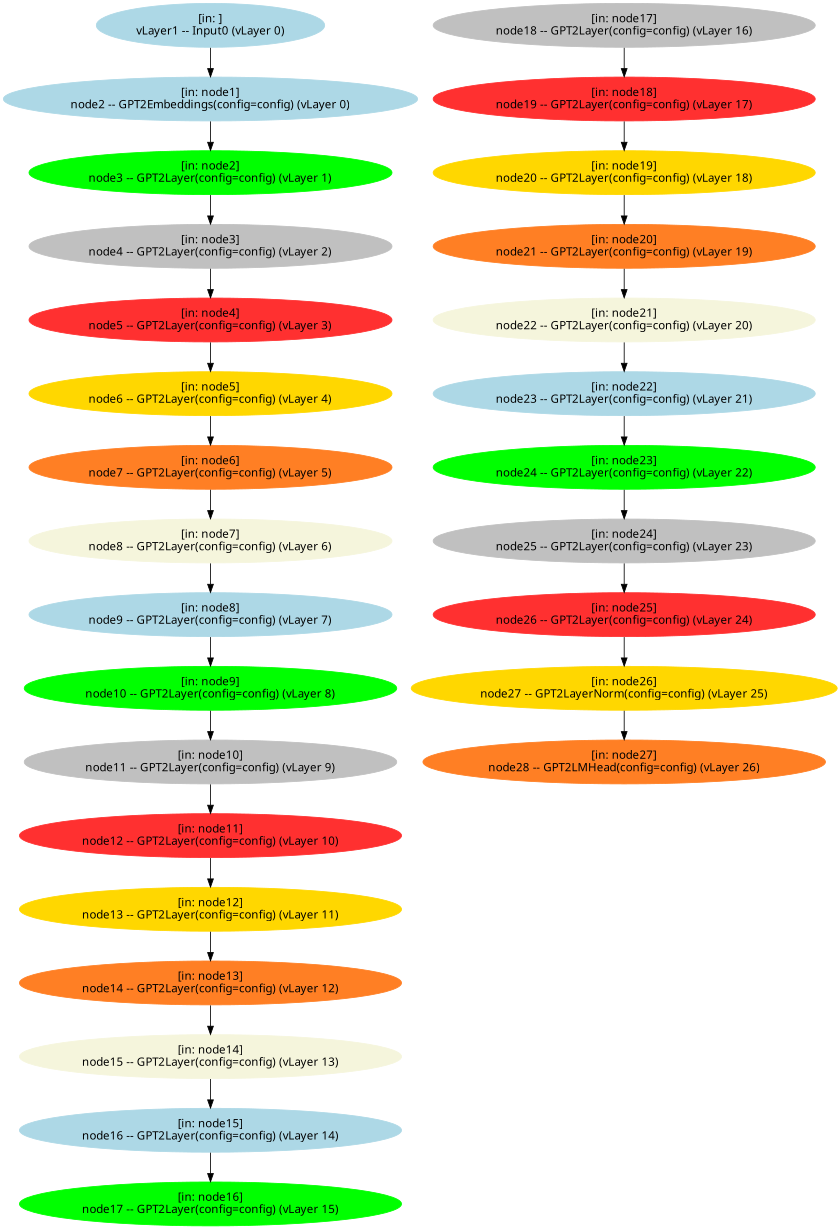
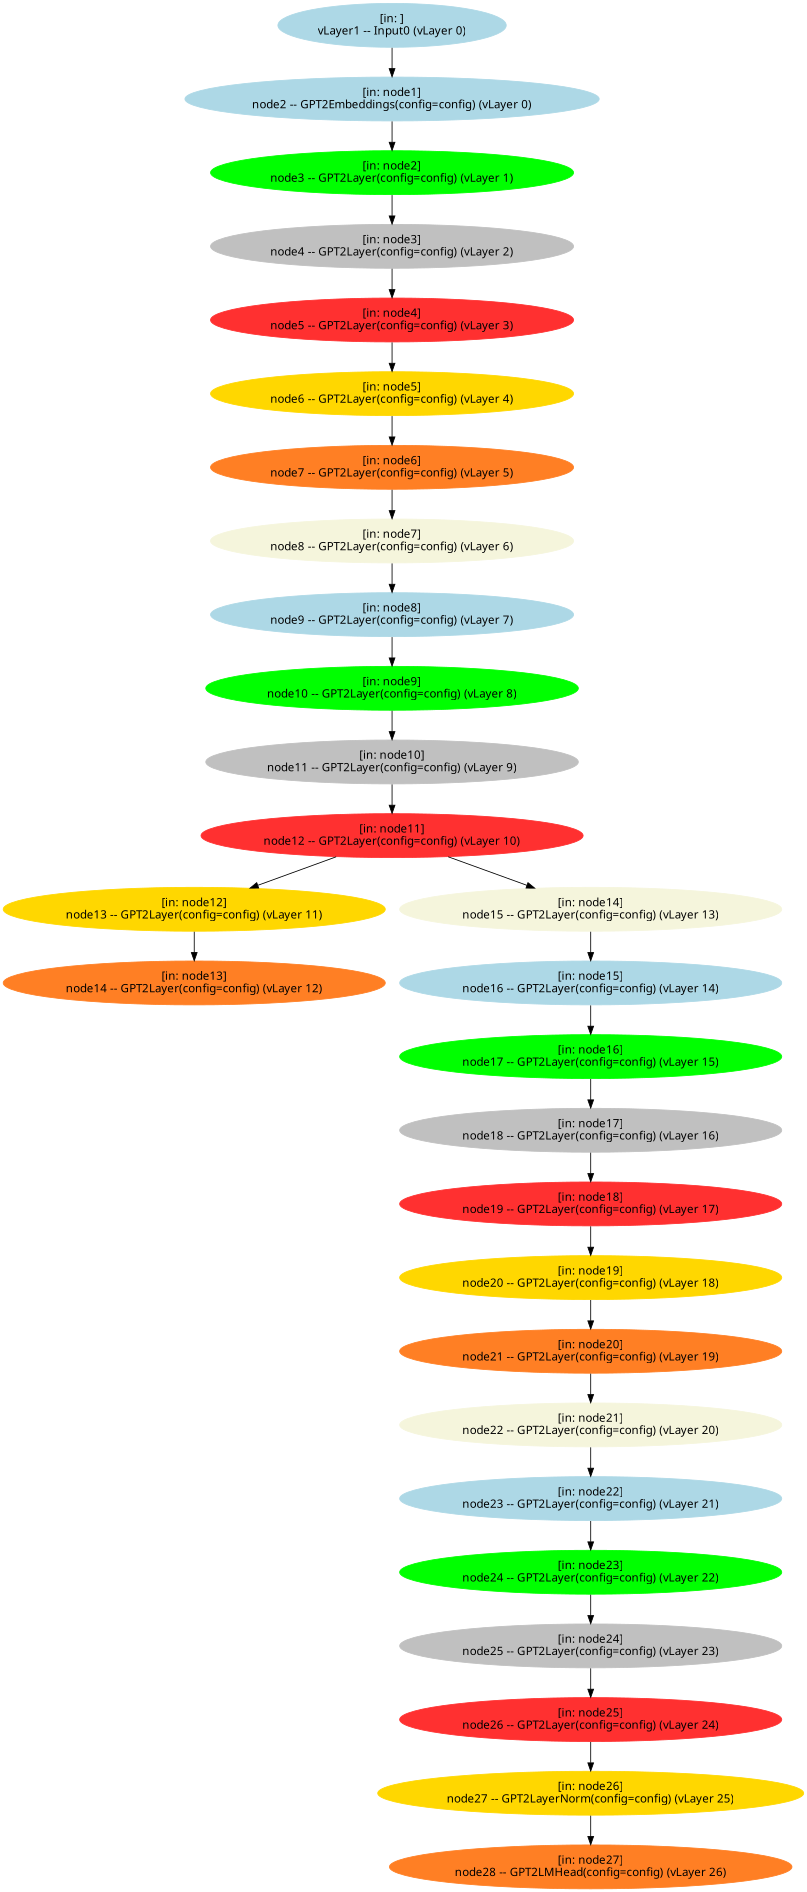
edge "[in: node13] node14 -- GPT2Layer(config=config) (vLayer 12)" -> "[in: node14] node15 -- GPT2Layer(config=config) (vLayer 13)": now "[in: node11] node12 -- GPT2Layer(config=config) (vLayer 10)" -> "[in: node14] node15 -- GPT2Layer(config=config) (vLayer 13)"
edge "[in: node16] node17 -- GPT2Layer(config=config) (vLayer 15)" -> "[in: node17] node18 -- GPT2Layer(config=config) (vLayer 16)": added
